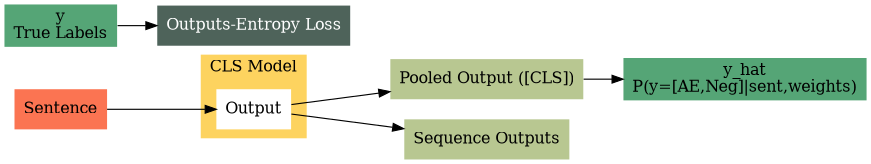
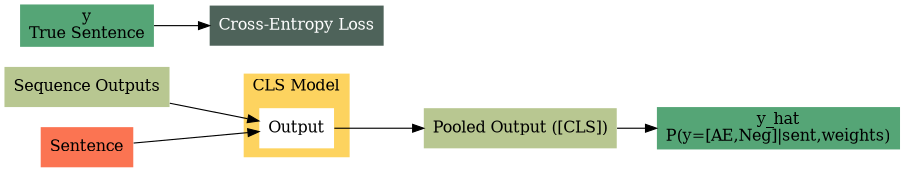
node "y True Labels": label "y True Labels" -> "y True Sentence"
node "Outputs-Entropy Loss": label "Outputs-Entropy Loss" -> "Cross-Entropy Loss"
edge "Output" -> "Sequence Outputs": reversed
